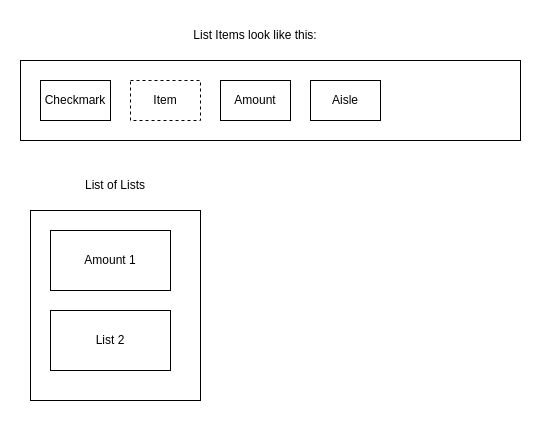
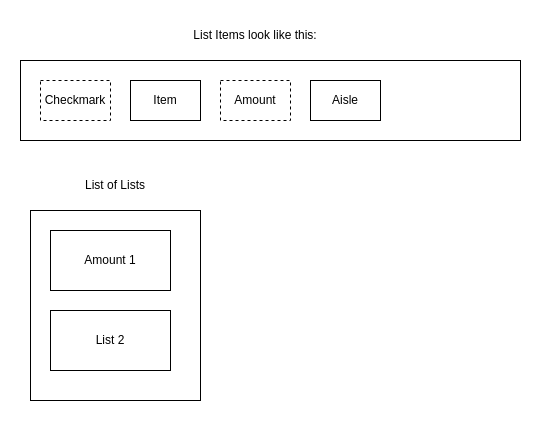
node "Checkmark": style solid -> dashed
node "Item": style dashed -> solid
node "Amount": style solid -> dashed
